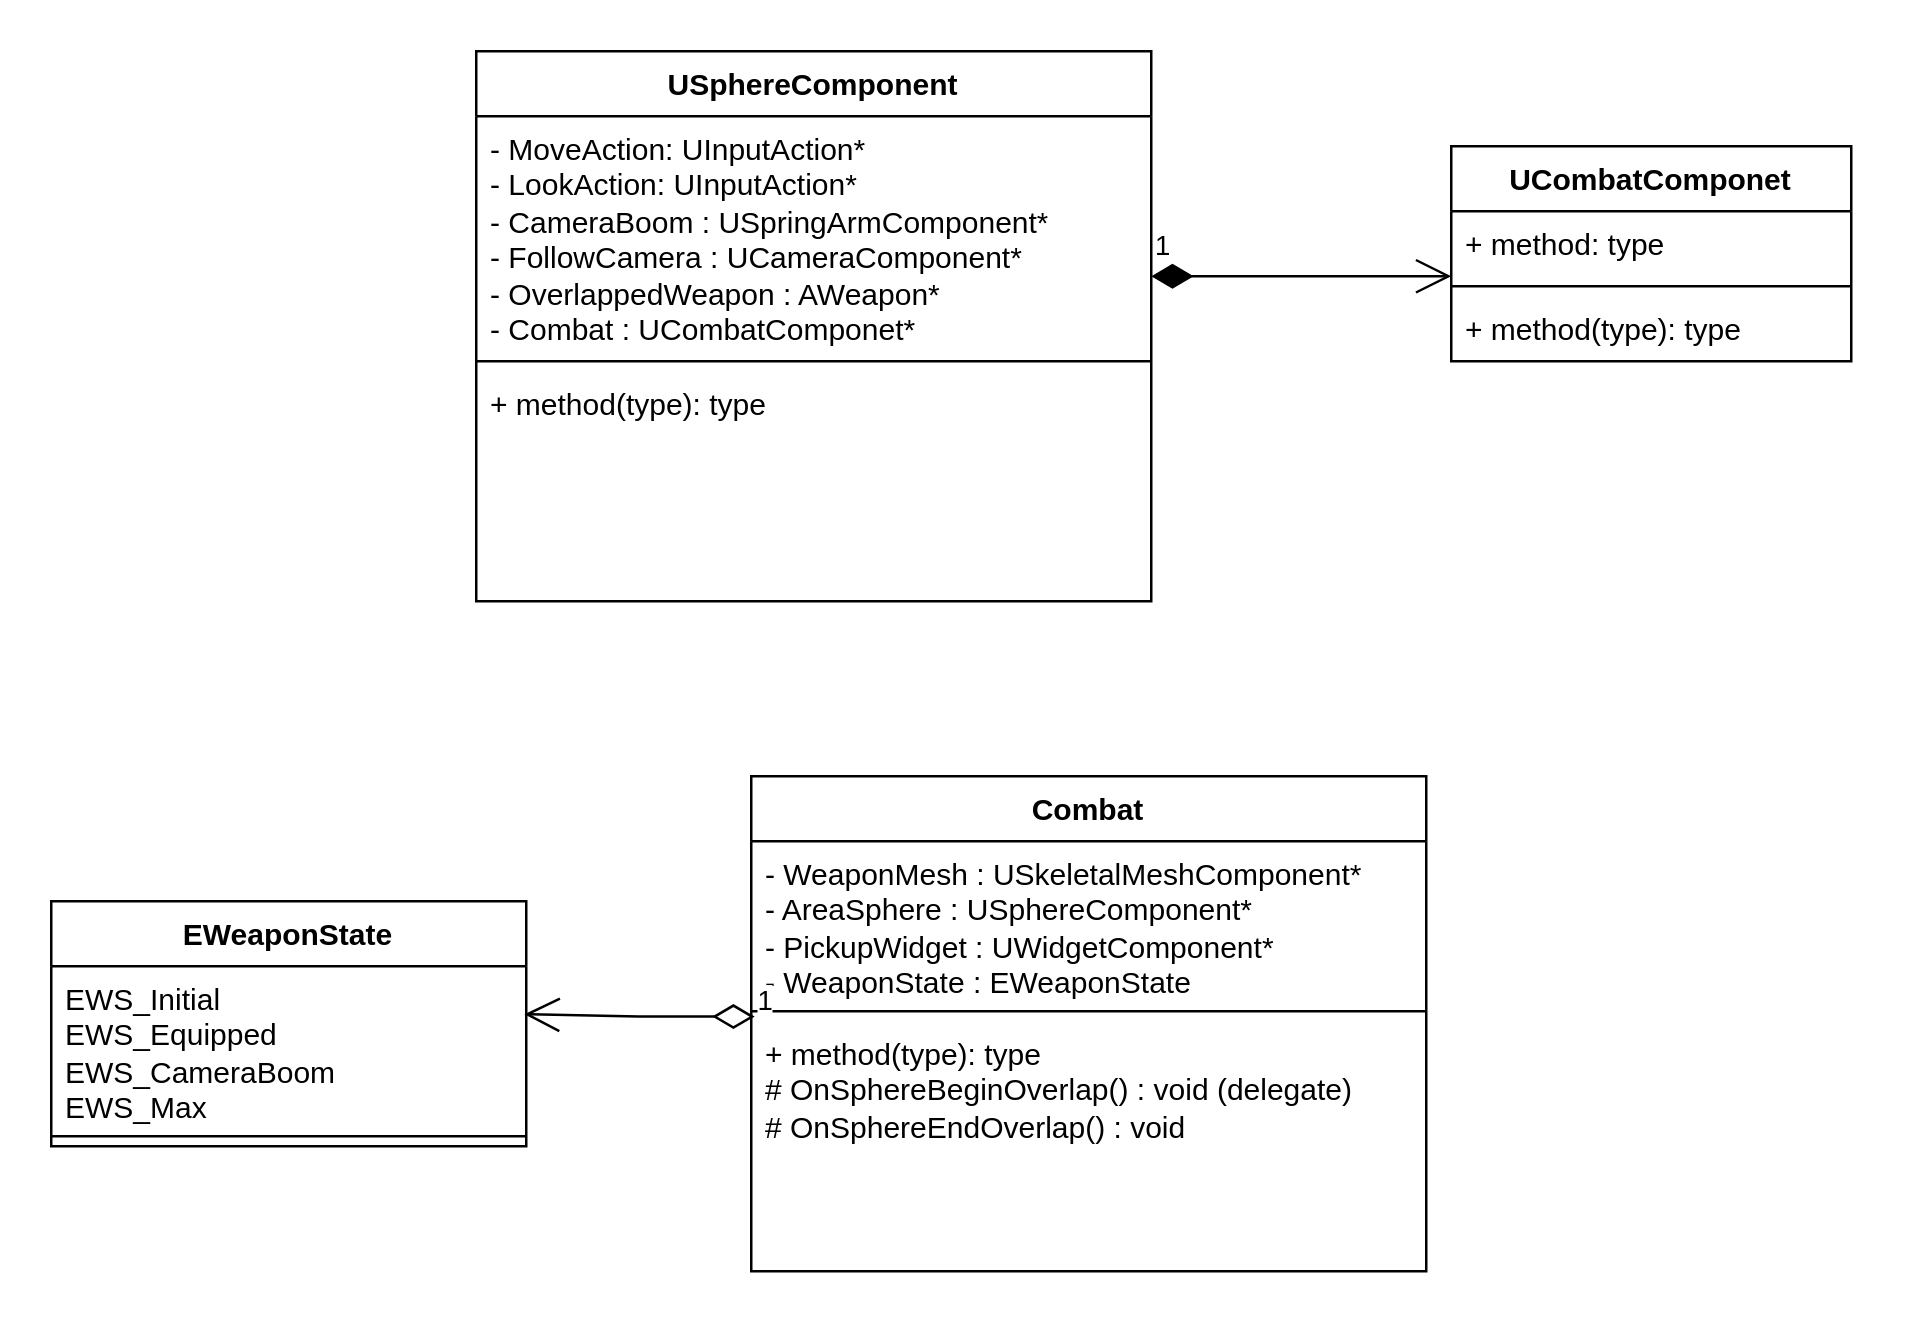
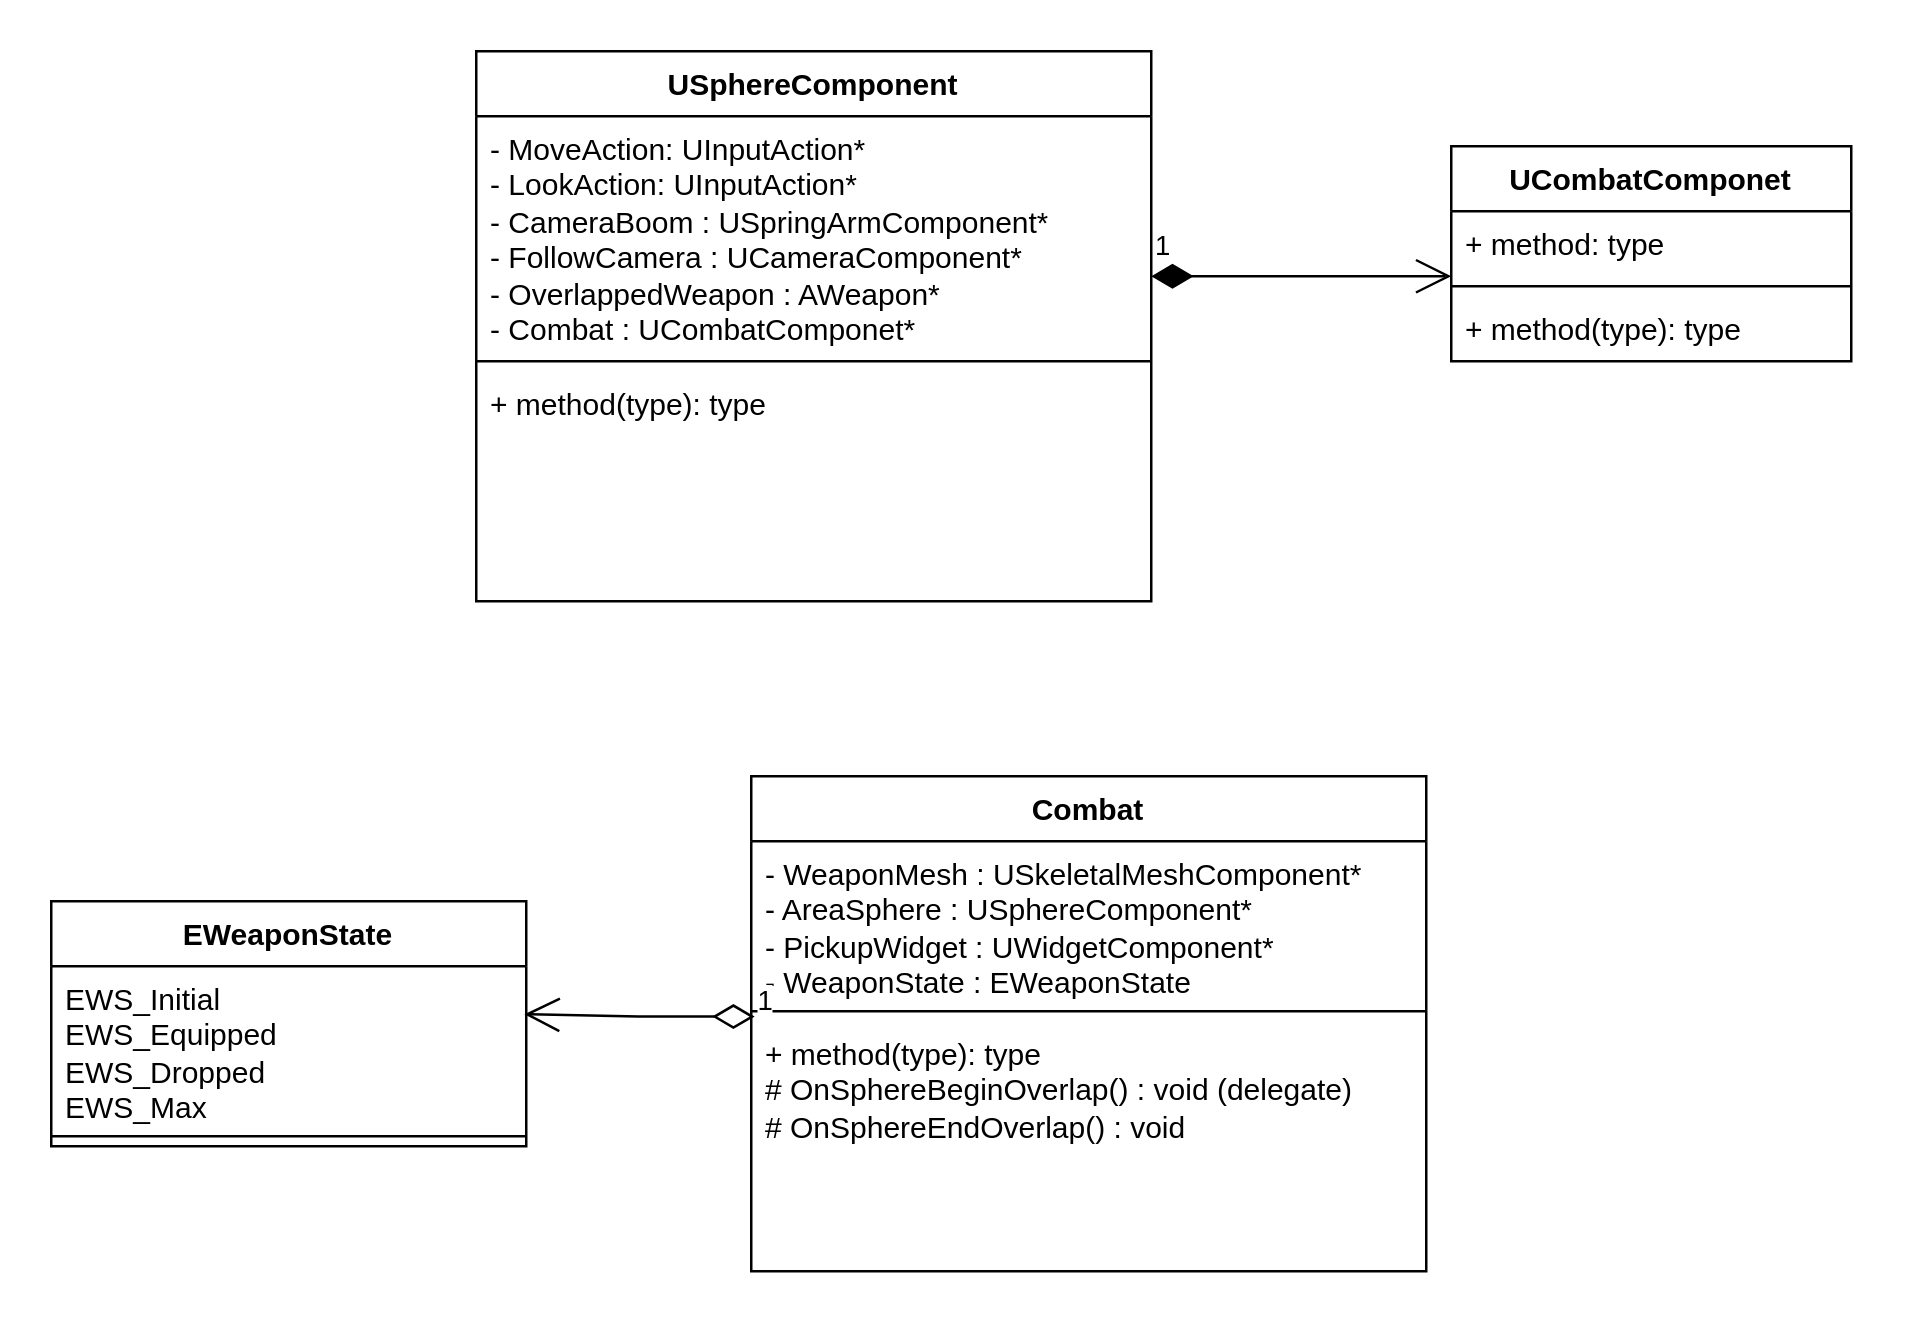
node "EWS_Initial EWS_Equipped EWS_CameraBoom EWS_Max": label "EWS_Initial EWS_Equipped EWS_CameraBoom EWS_Max" -> "EWS_Initial EWS_Equipped EWS_Dropped EWS_Max"
